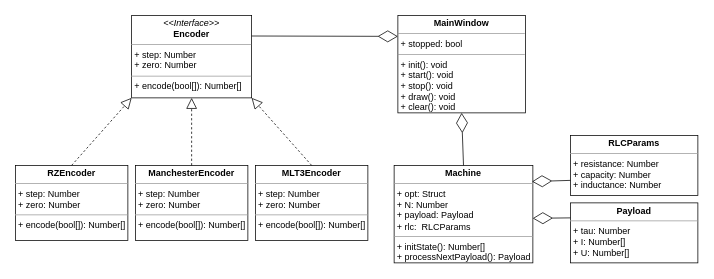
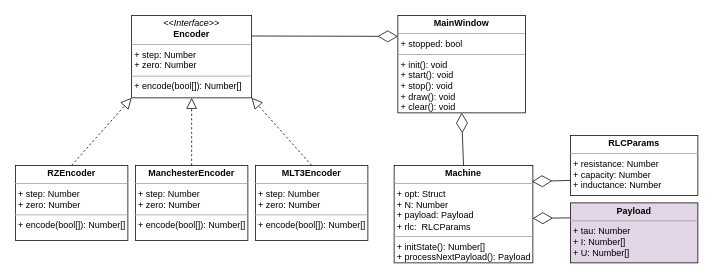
node "Payload + tau: Number + I: Number[] + U: Number[]": fillcolor #ffffff -> #e1d5e7
